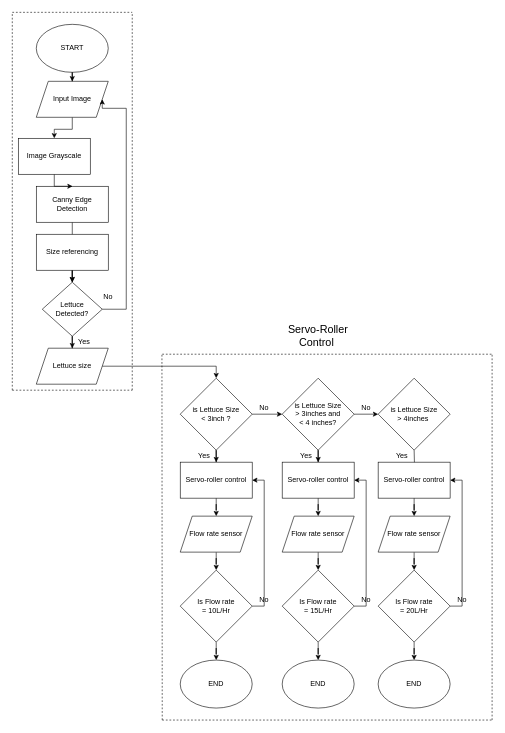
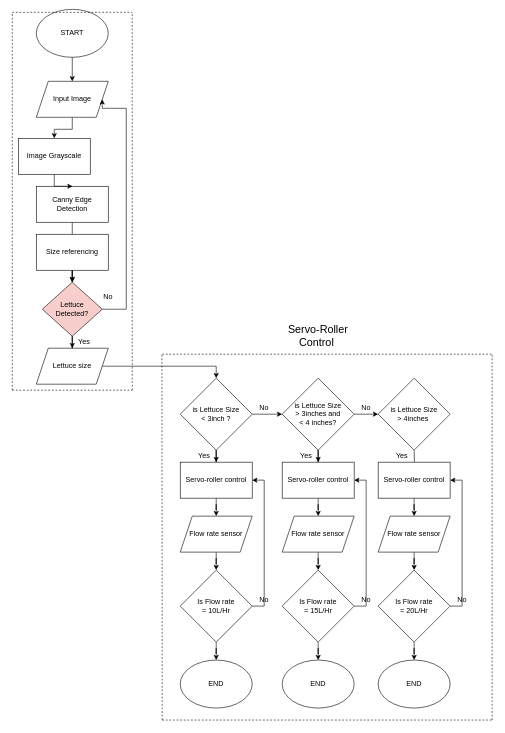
node "START": moved (72, 48) -> (72, 33)
node "Lettuce Detected?": fillcolor #ffffff -> #f8cecc
